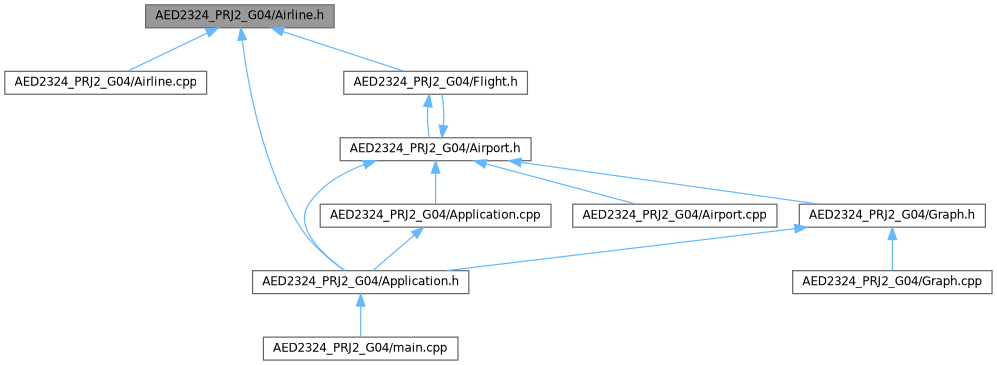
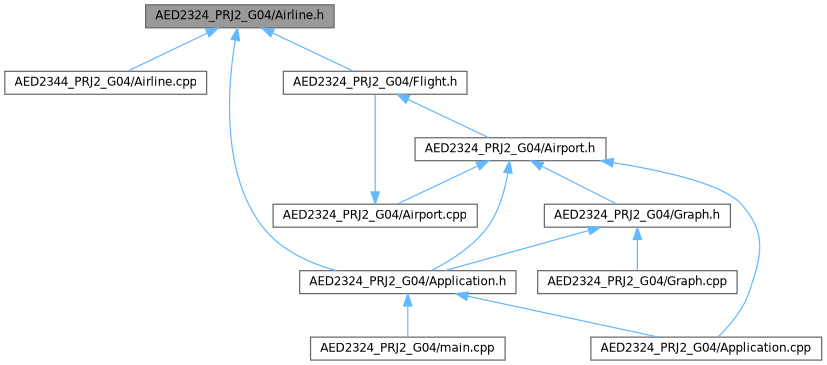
node "AED2324_PRJ2_G04/Airline.cpp": label "AED2324_PRJ2_G04/Airline.cpp" -> "AED2344_PRJ2_G04/Airline.cpp"
edge "AED2324_PRJ2_G04/Flight.h" -> "AED2324_PRJ2_G04/Airport.h": now "AED2324_PRJ2_G04/Flight.h" -> "AED2324_PRJ2_G04/Airport.cpp"
edge "AED2324_PRJ2_G04/Application.h" -> "AED2324_PRJ2_G04/Application.cpp": reversed
